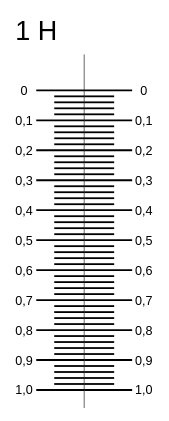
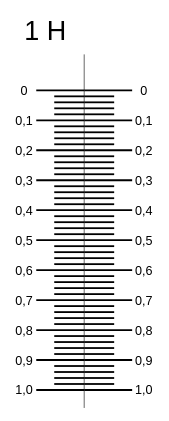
node "1 Н": moved (36, 30) -> (45, 30)
